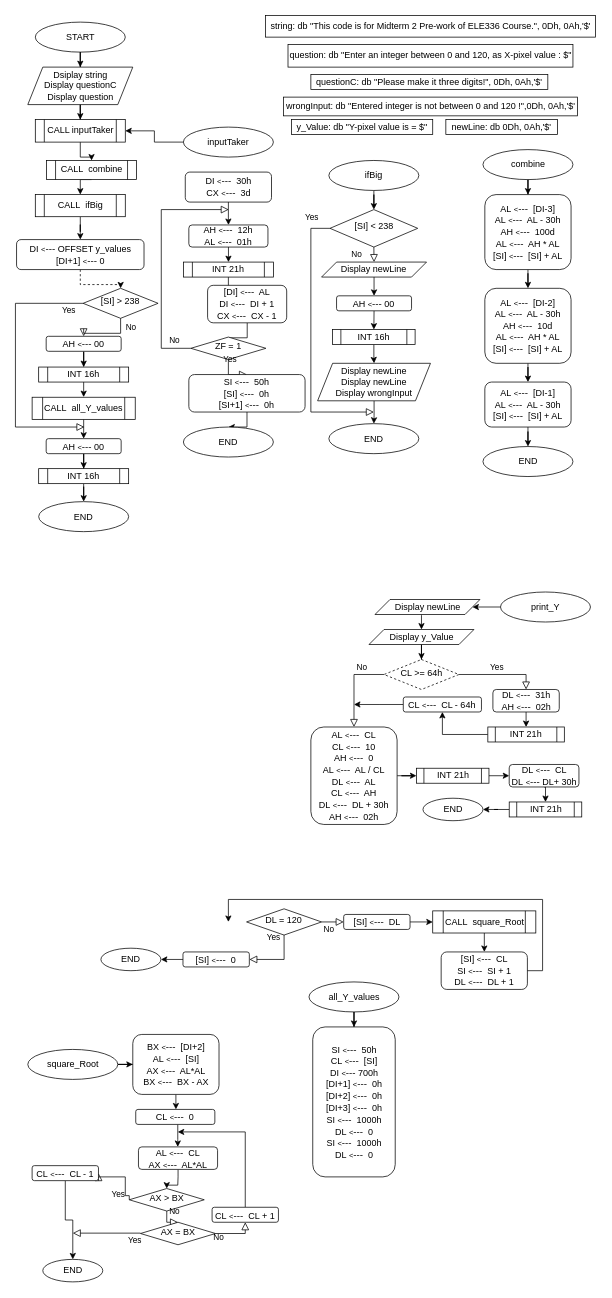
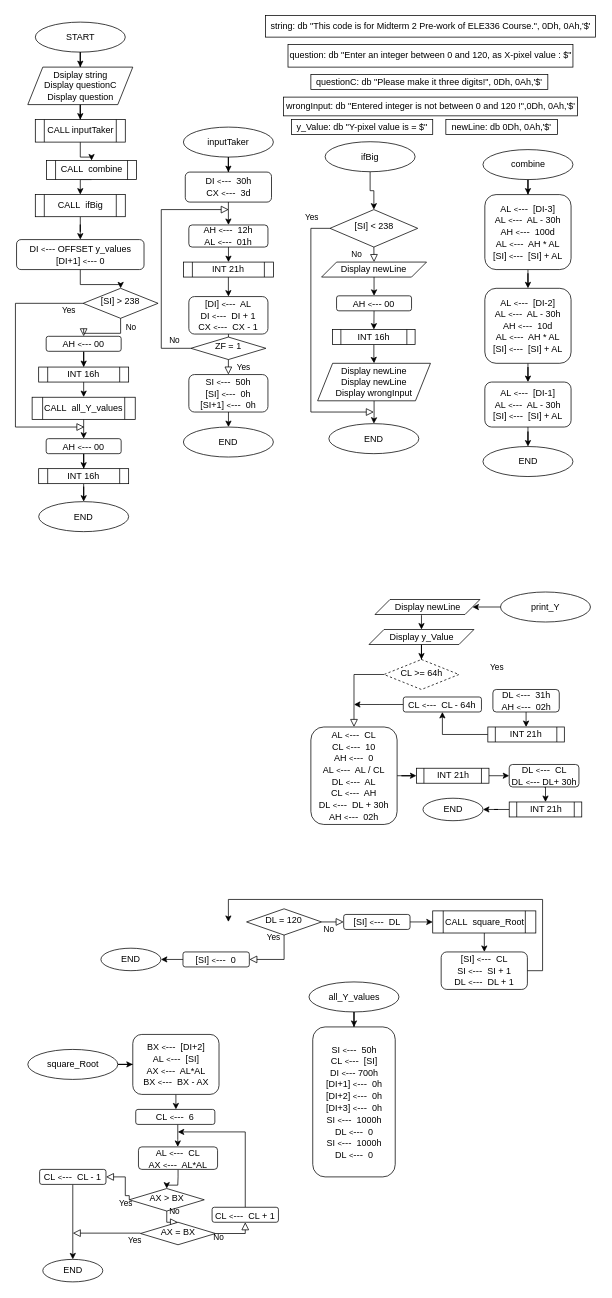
edge "inputTaker" -> "CALL inputTaker": now "inputTaker" -> "DI <--- 30h CX <--- 3d"
node "ifBig": moved (374, 176) -> (370, 157)
edge "DI <--- OFFSET y_values [DI+1] <--- 0" -> "[SI] > 238": style dashed -> solid
node "[DI] <--- AL DI <--- DI + 1 CX <--- CX - 1": moved (247, 304) -> (228, 315)
node "SI <--- 50h [SI] <--- 0h [SI+1] <--- 0h": size 116x38 -> 79x38
edge "CL >= 64h" -> "DL <--- 31h AH <--- 02h": removed, label "No"
node "CL <--- 0": label "CL <--- 0" -> "CL <--- 6"
node "CL <--- CL - 1": moved (65, 1173) -> (73, 1177)
